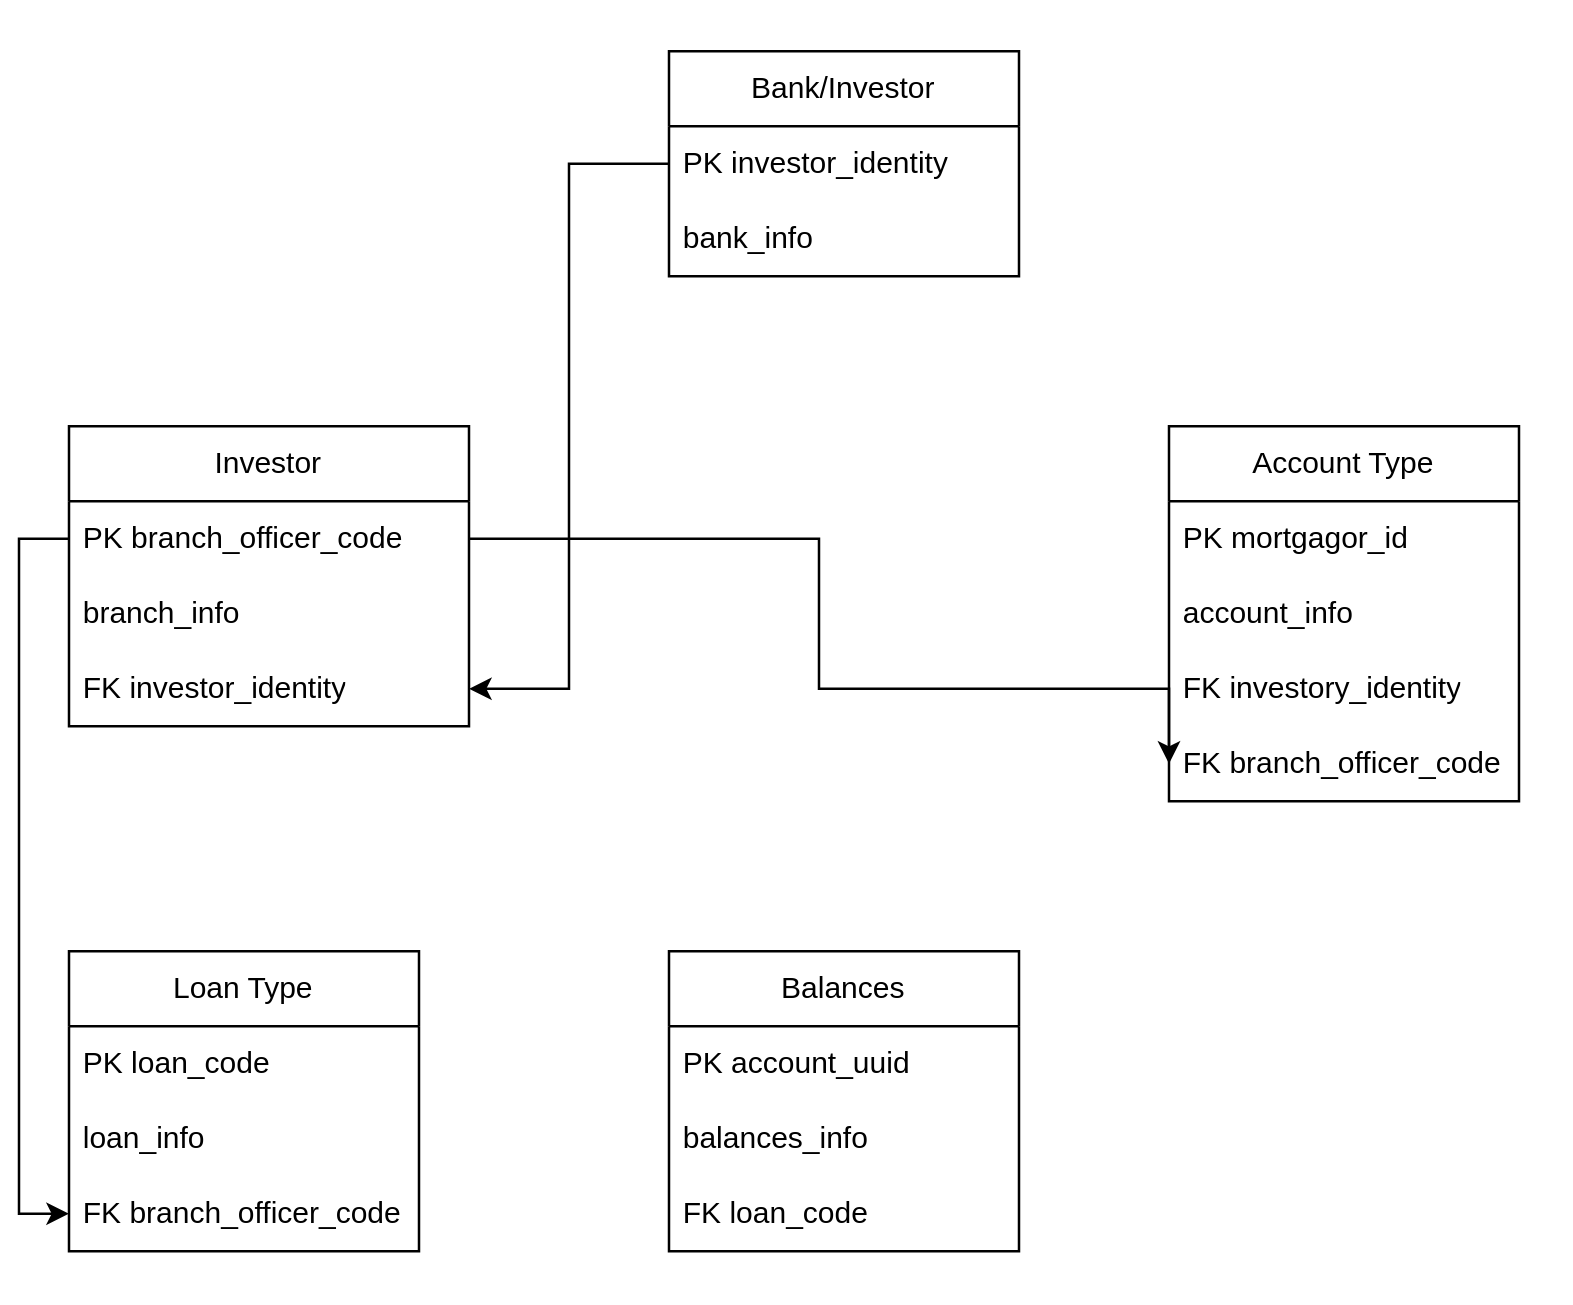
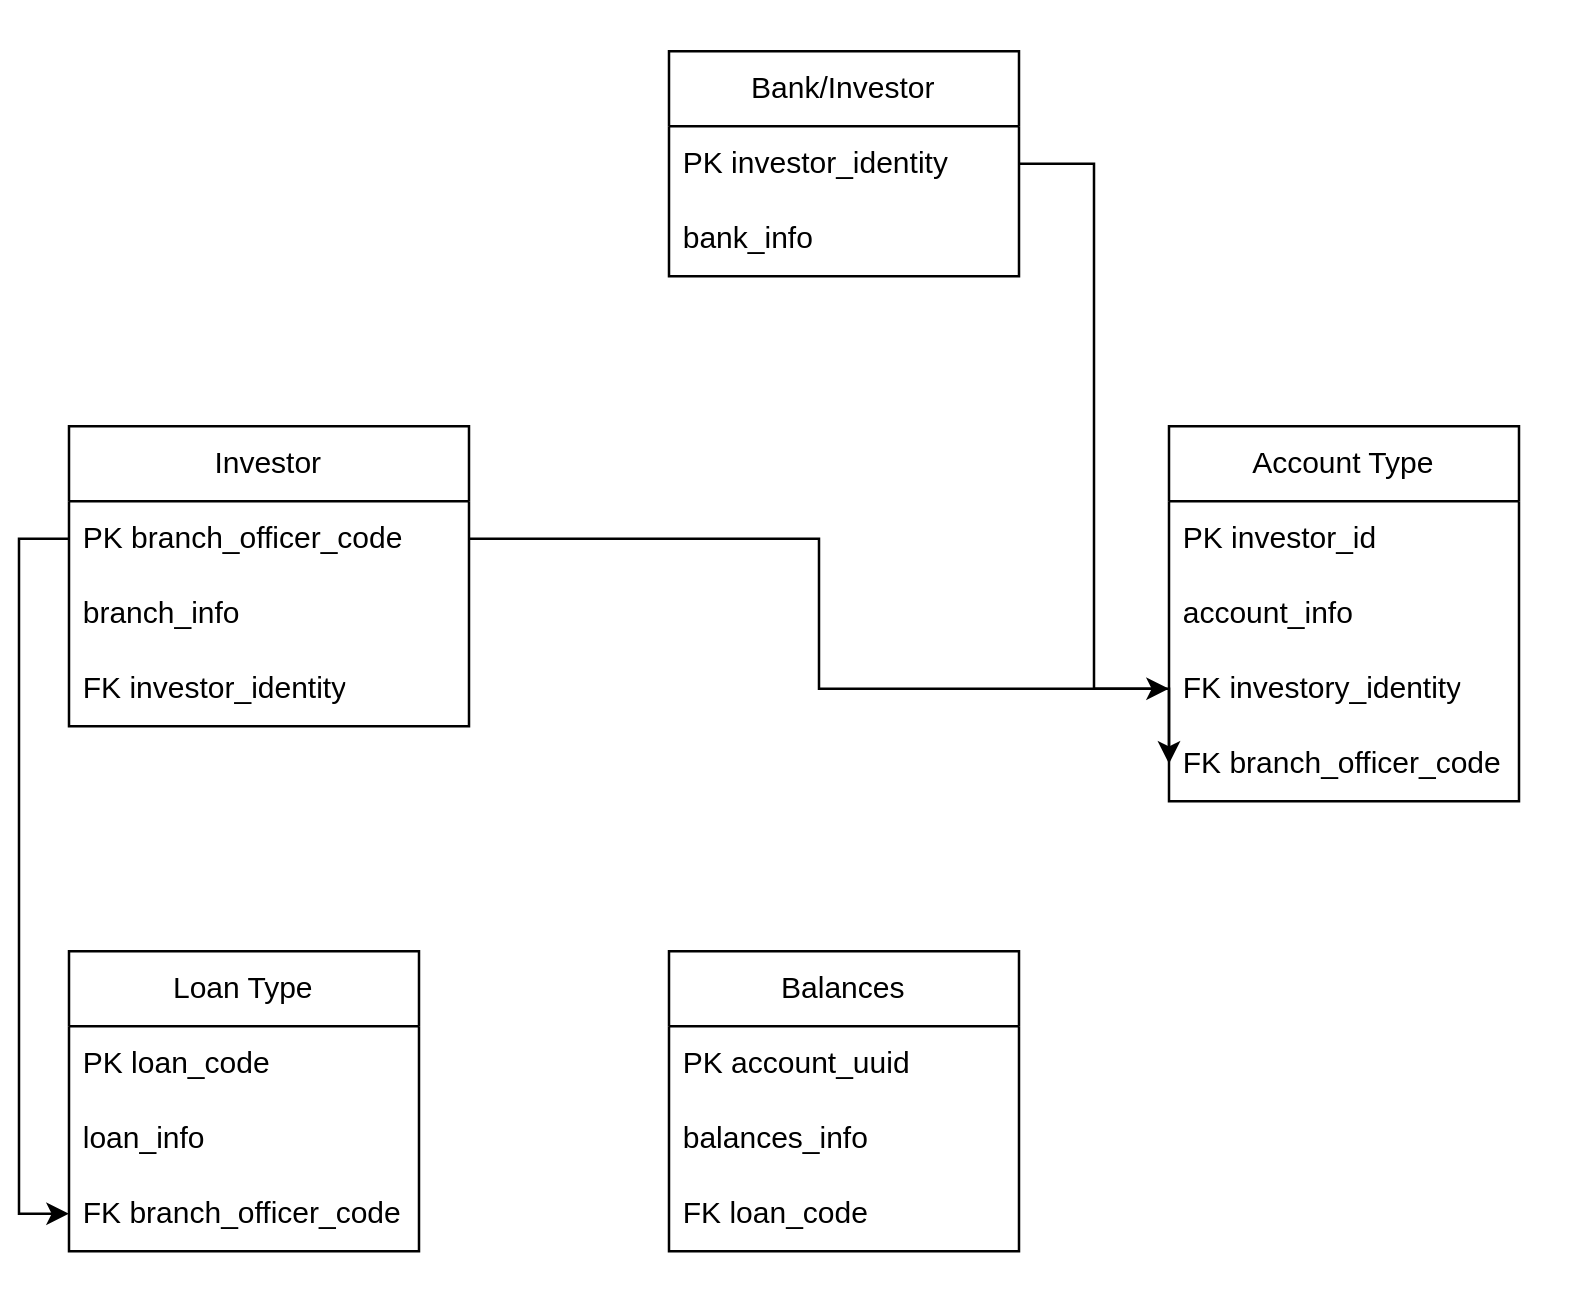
edge "PK investor_identity" -> "FK investor_identity": removed
edge "PK investor_identity" -> "FK investory_identity": added
node "PK mortgagor_id": label "PK mortgagor_id" -> "PK investor_id"
